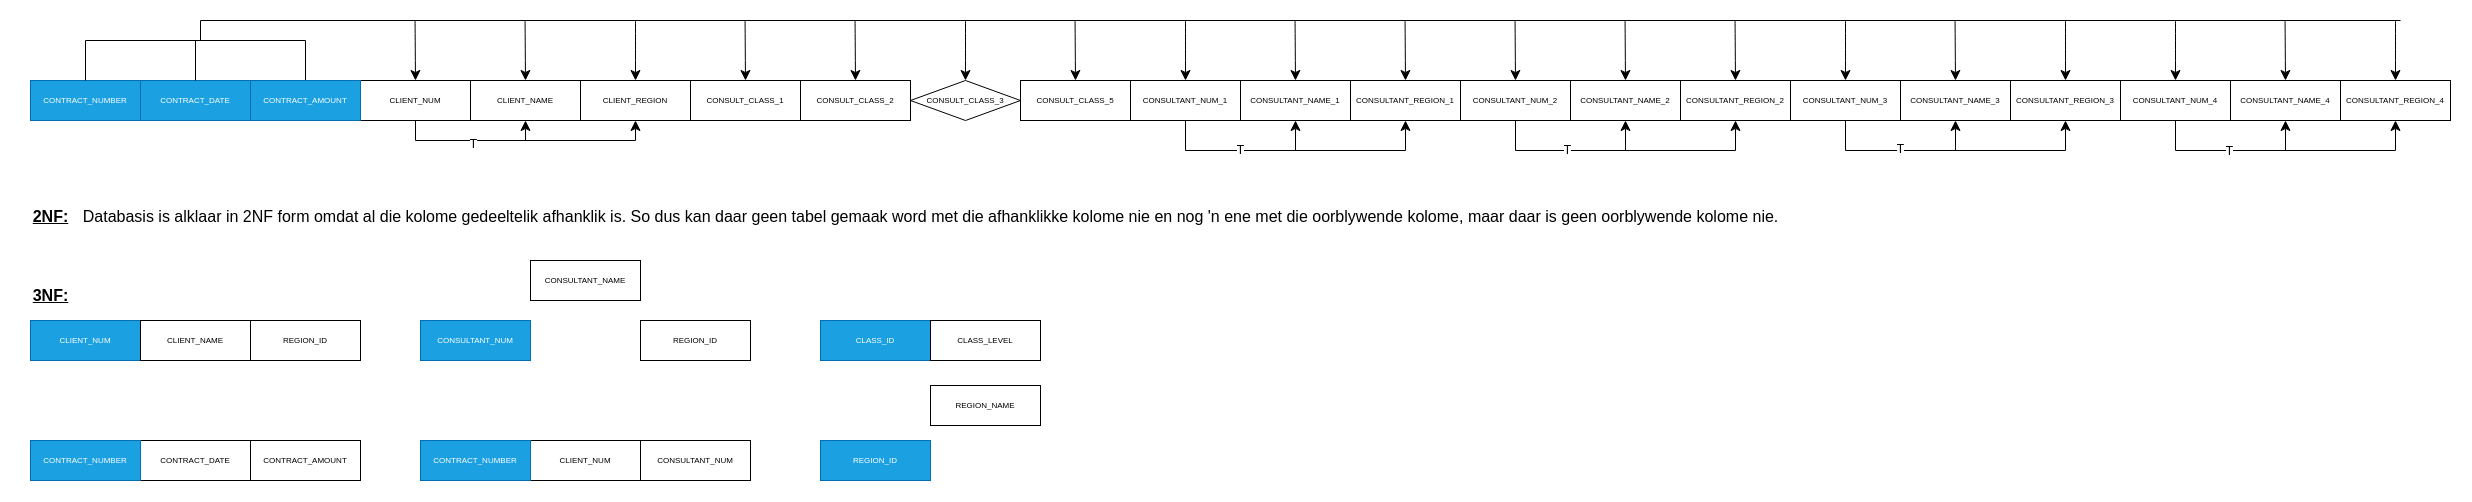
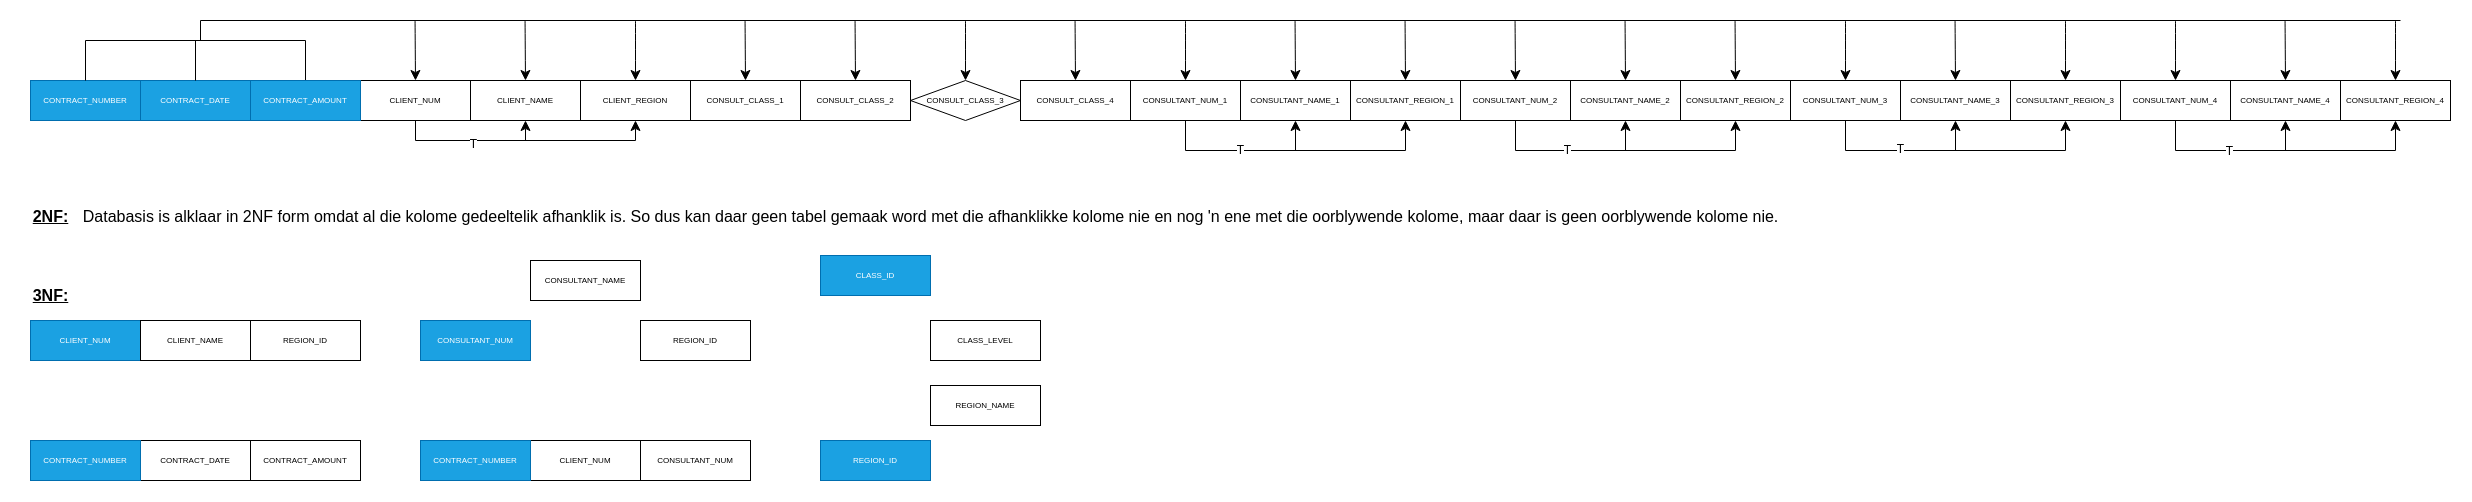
node "CONSULT_CLASS_5": label "CONSULT_CLASS_5" -> "CONSULT_CLASS_4"
node "CLASS_ID": moved (876, 341) -> (876, 276)
